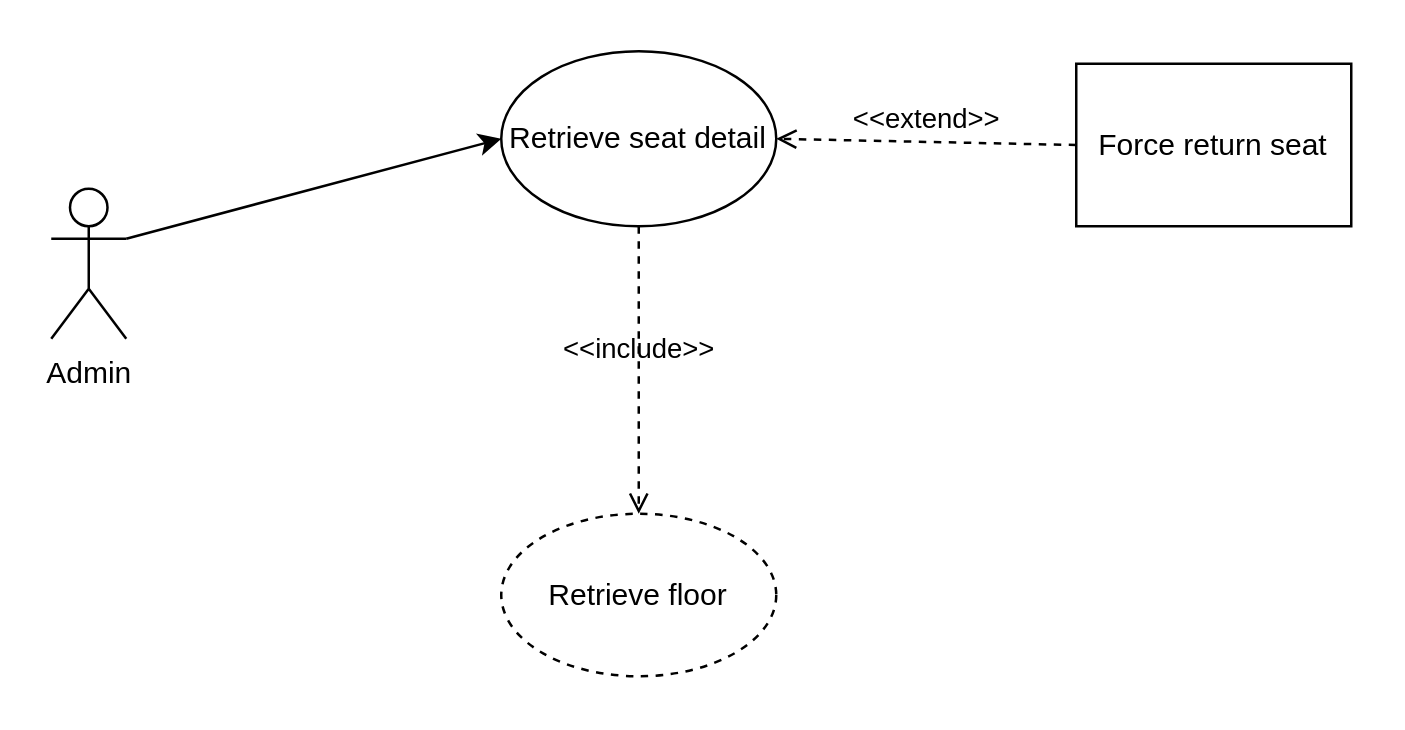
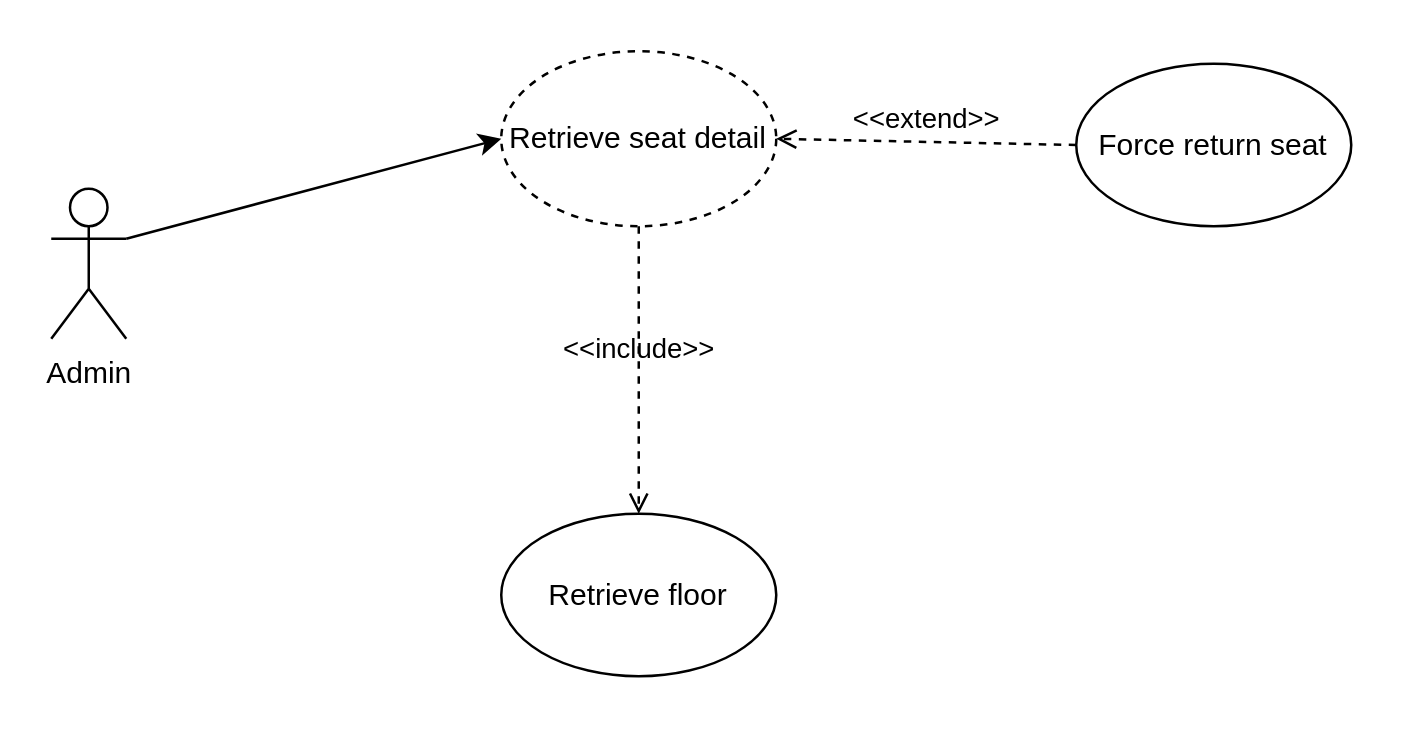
node "Retrieve seat detail": style solid -> dashed
node "Force return seat": shape rectangle -> ellipse
node "Retrieve floor": style dashed -> solid
